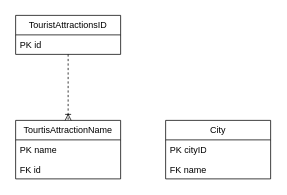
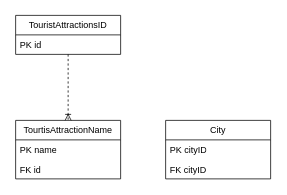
node "FK name": label "FK name" -> "FK cityID"
